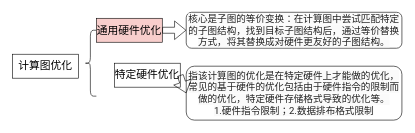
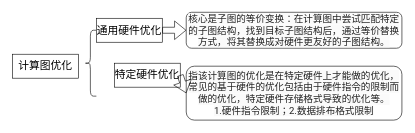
node "通用硬件优化": fillcolor #f8cecc -> #ffffff
